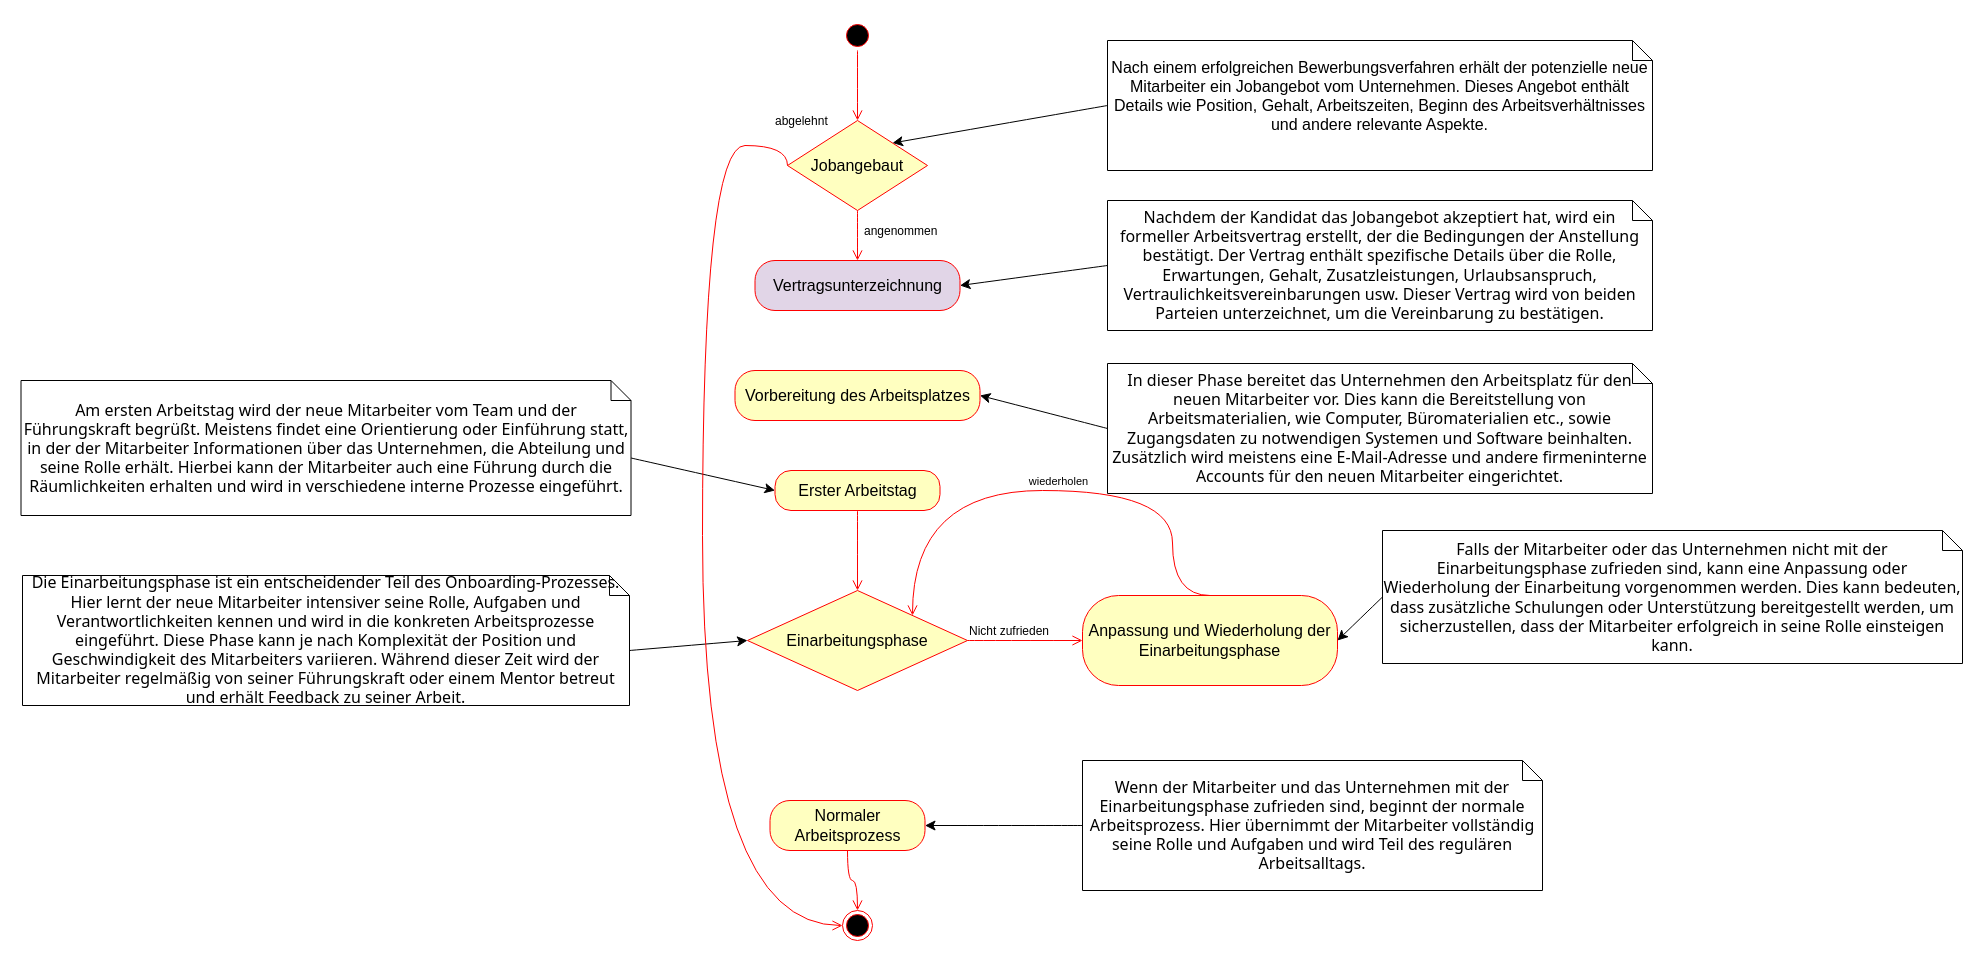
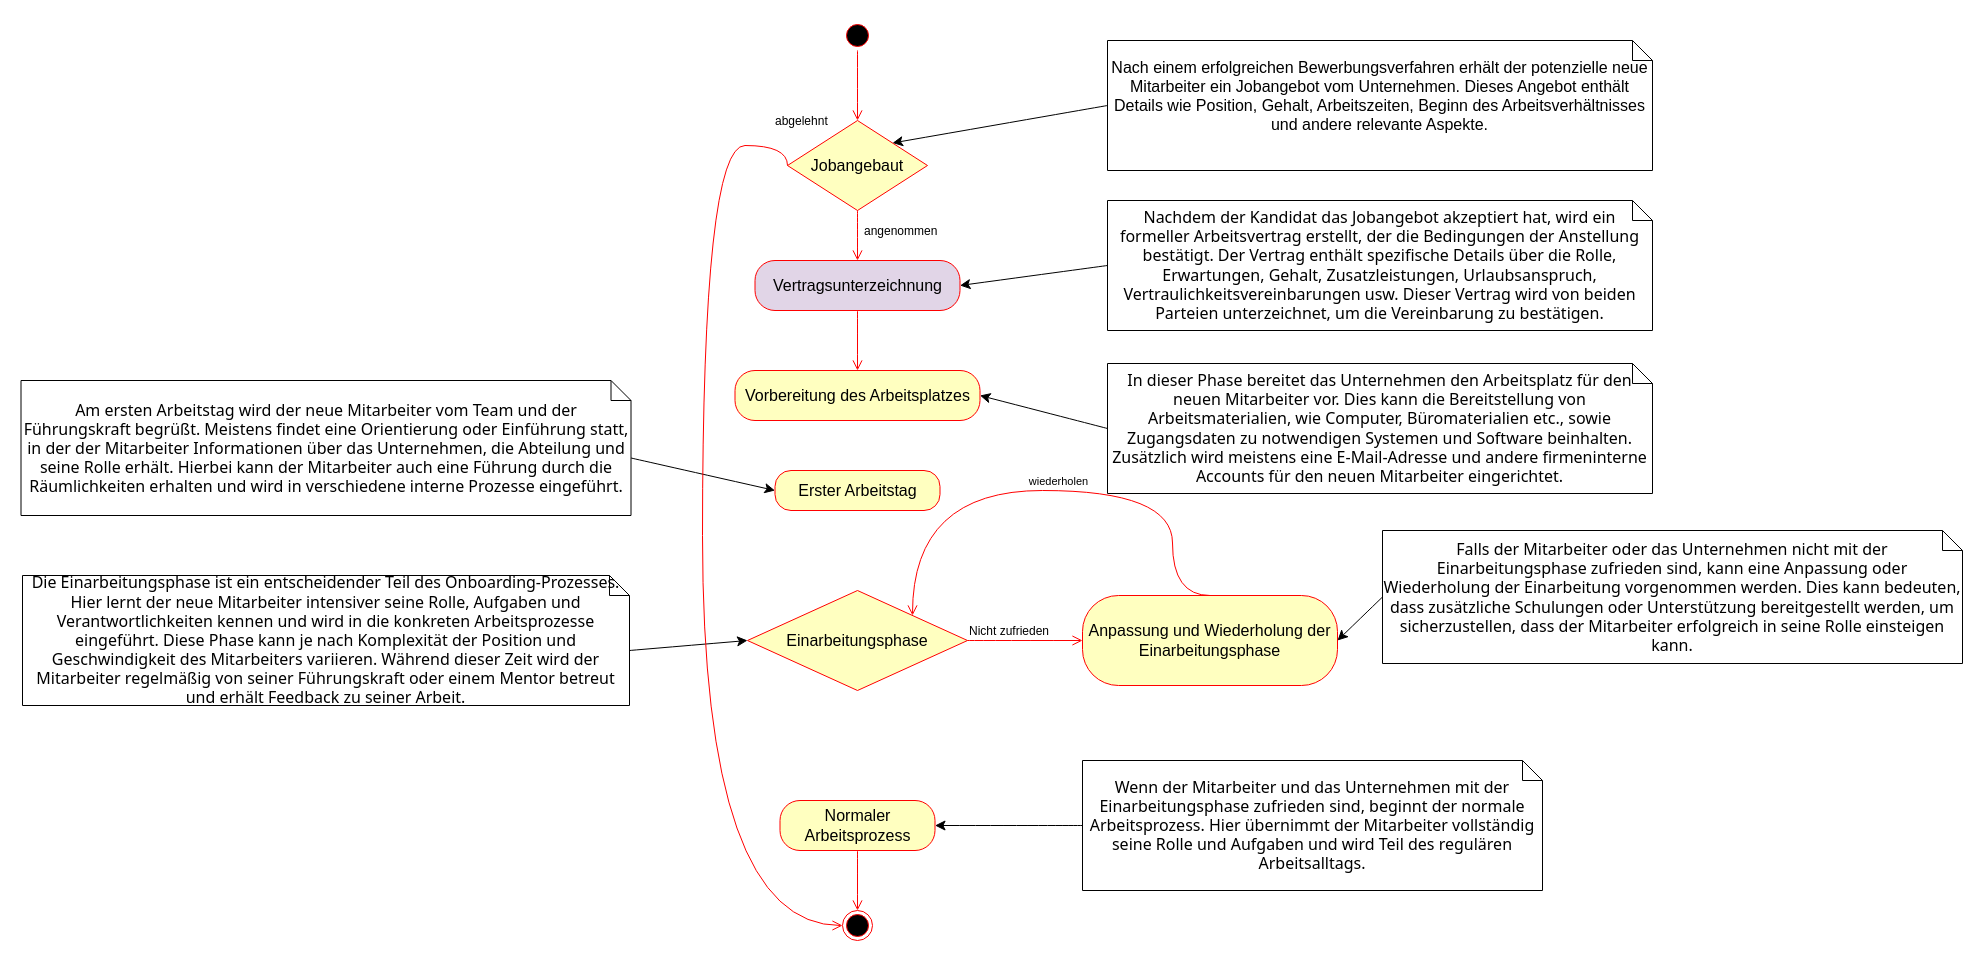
edge "Vertragsunterzeichnung" -> "Vorbereitung des Arbeitsplatzes": added
edge "Erster Arbeitstag" -> "Einarbeitungsphase": removed
node "Normaler Arbeitsprozess": moved (848, 826) -> (858, 826)
